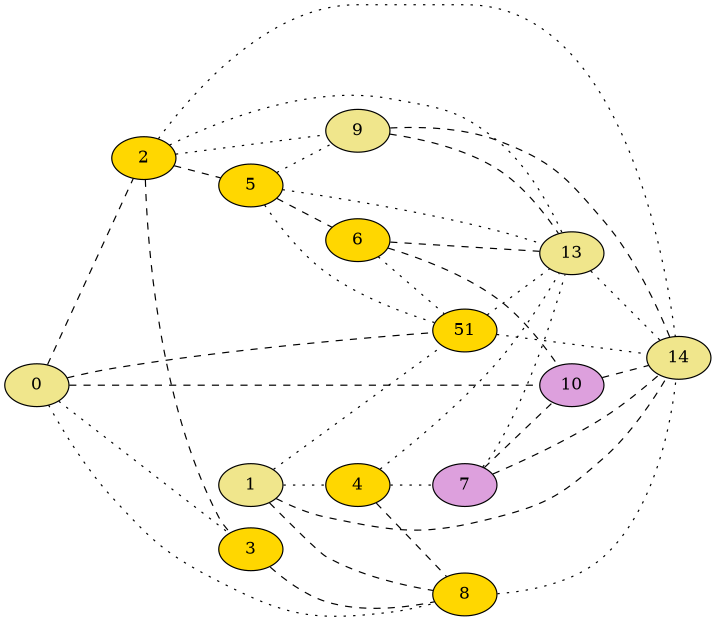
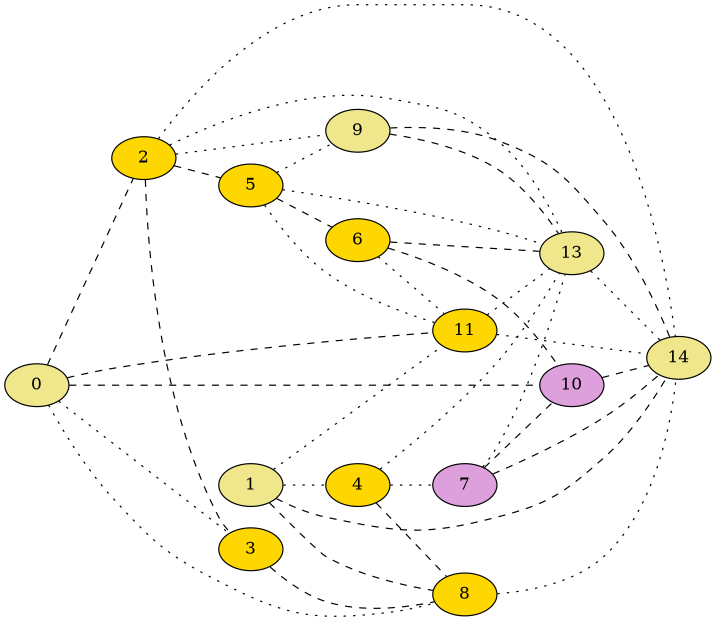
node "51": label "51" -> "11"
